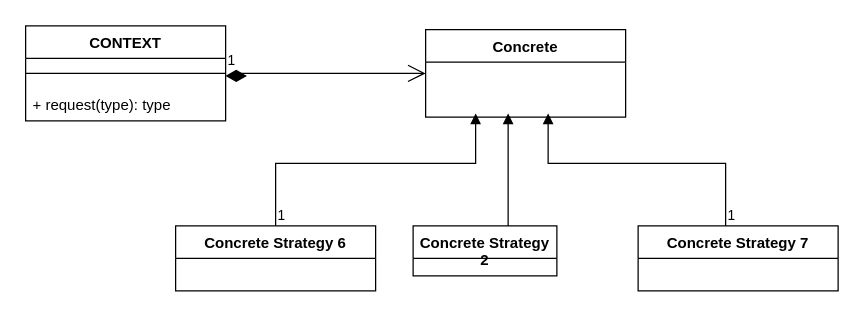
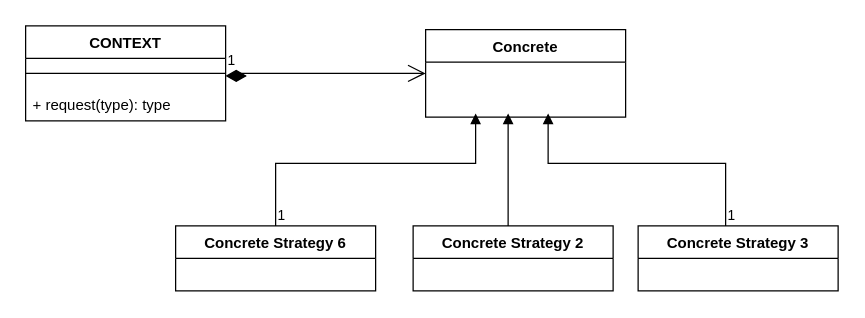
node "Concrete Strategy 7": label "Concrete Strategy 7" -> "Concrete Strategy 3"
node "Concrete Strategy 2": size 144x50 -> 200x65
